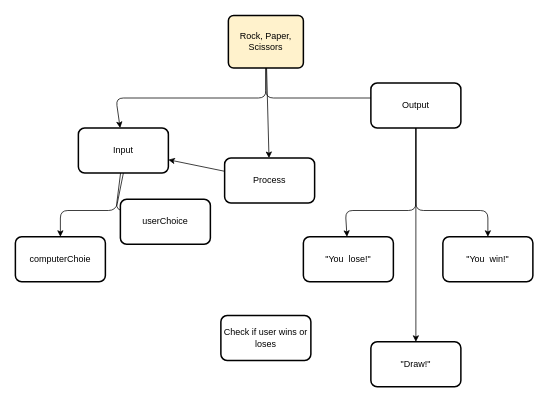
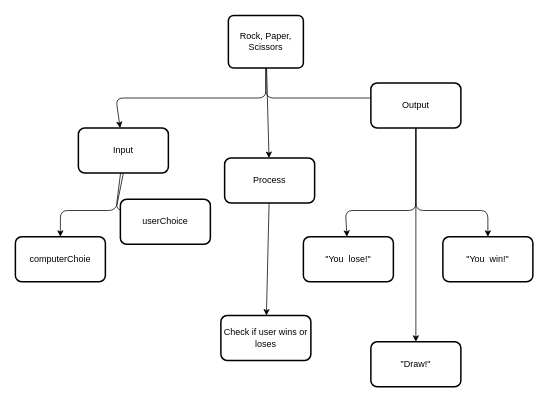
node "Rock, Paper, Scissors": fillcolor #fff2cc -> #ffffff
edge "Process" -> "Input": now "Process" -> "Check if user wins or loses"
